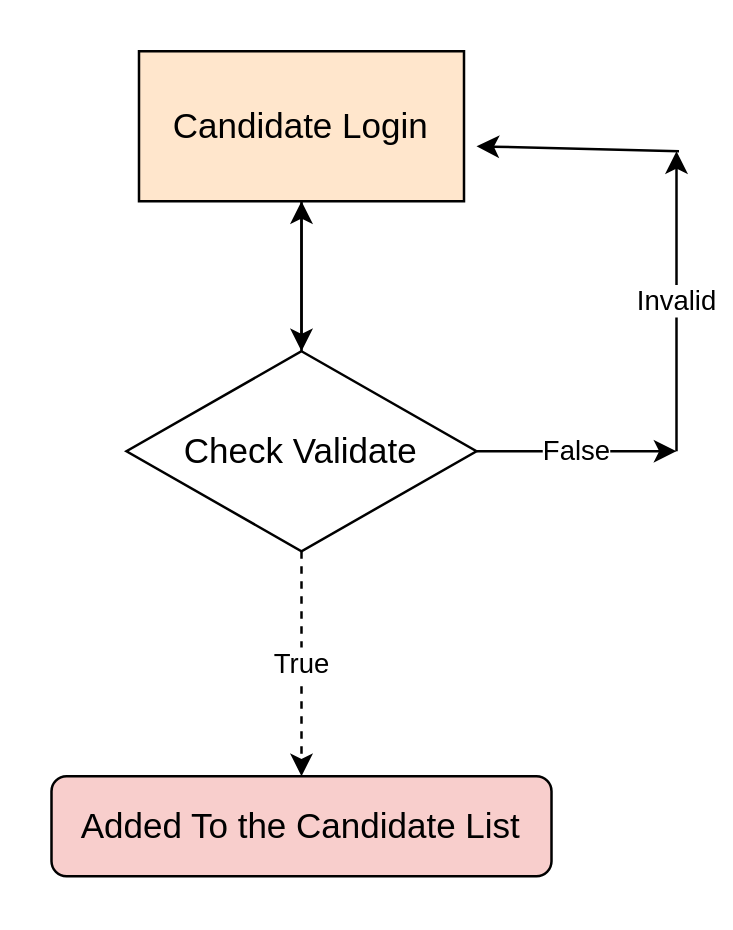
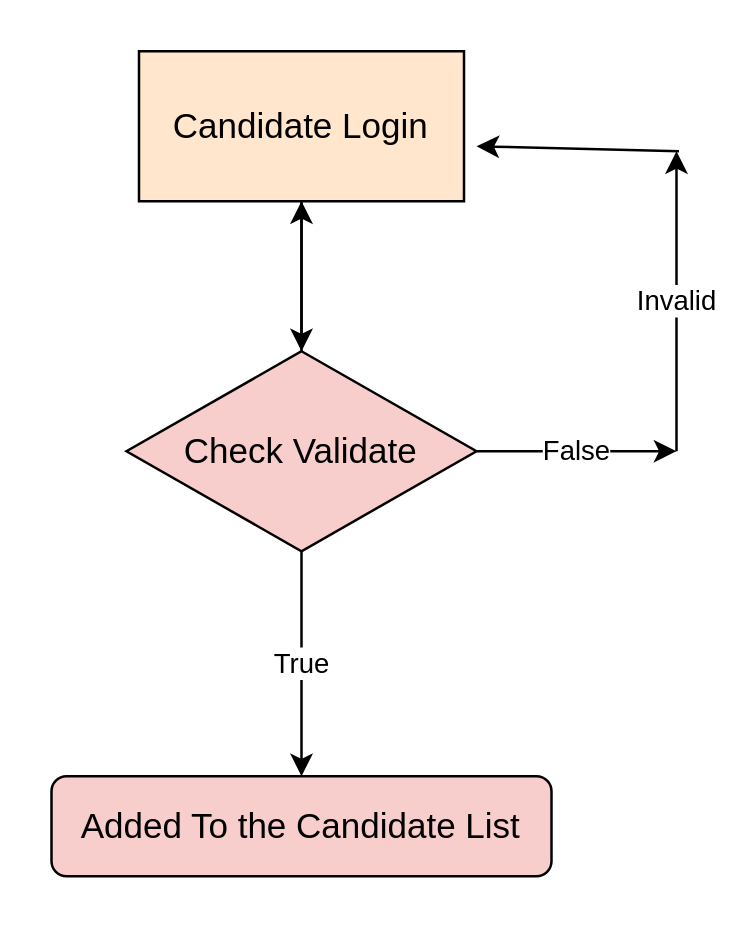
node "Check Validate": fillcolor #ffffff -> #f8cecc
edge "Check Validate" -> "Added To the Candidate List": style dashed -> solid
